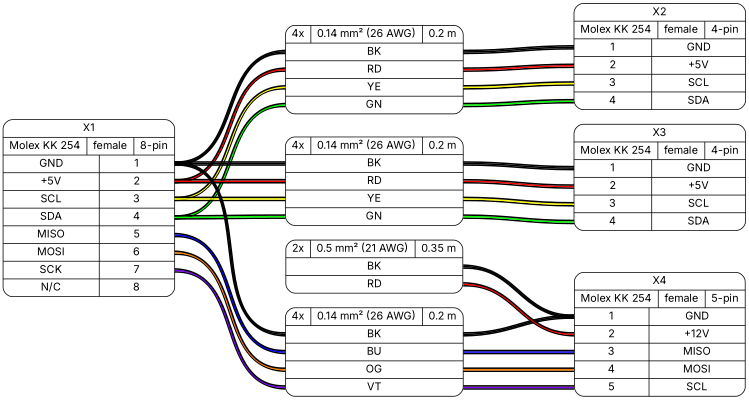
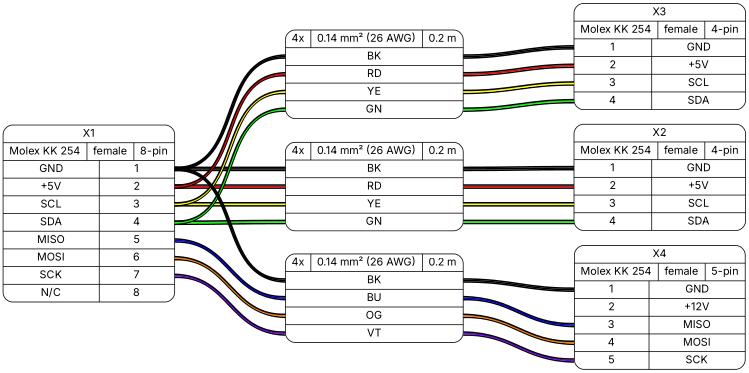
node "2x": removed
node "X4": text "SCL" -> "SCK"
